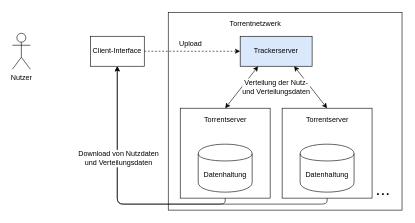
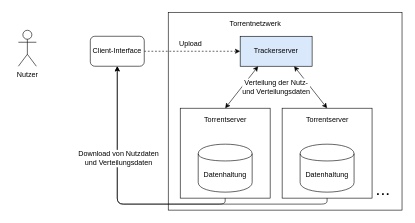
node "Nutzer": moved (21, 51) -> (27, 48)
node "Client-Interface": shape rectangle -> rounded rectangle
